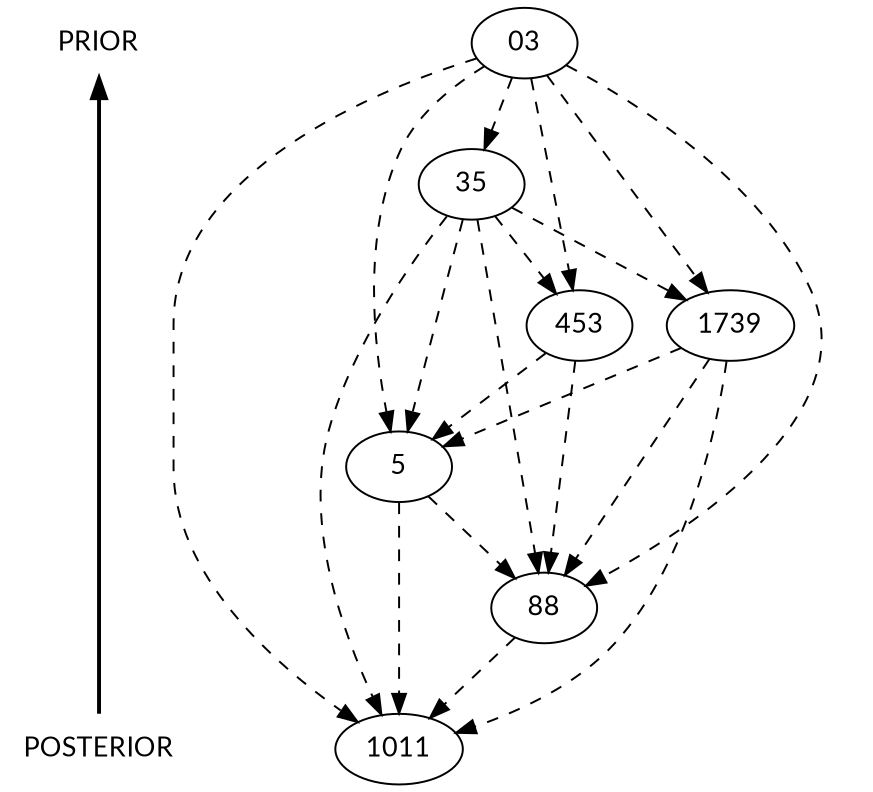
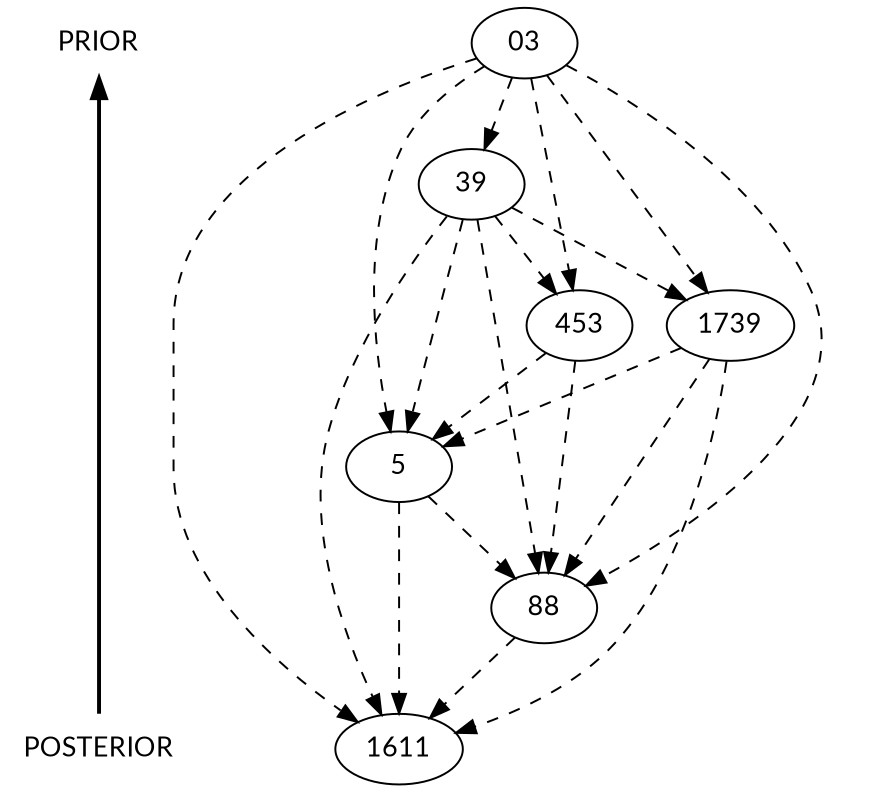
node "35": label "35" -> "39"
node "1011": label "1011" -> "1611"
